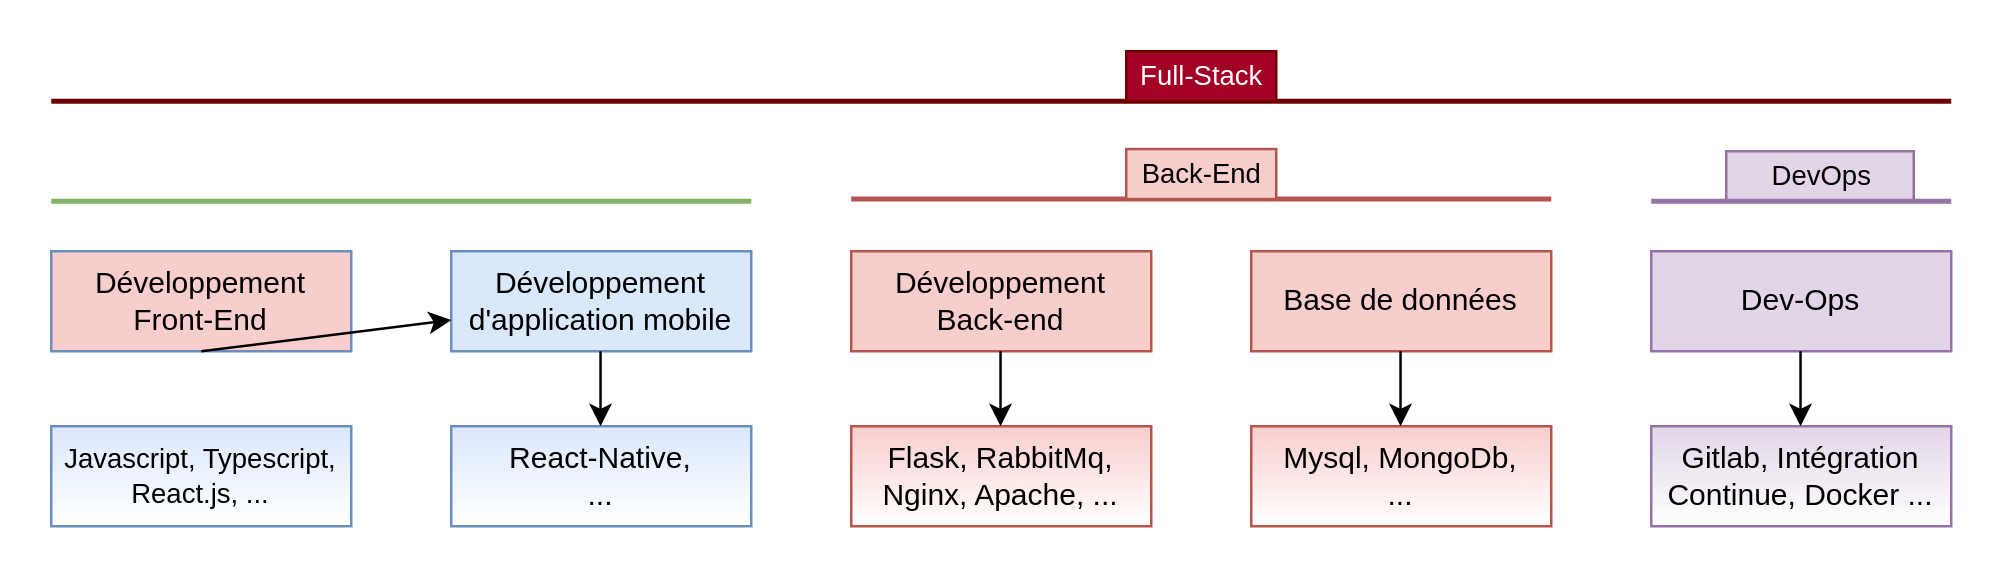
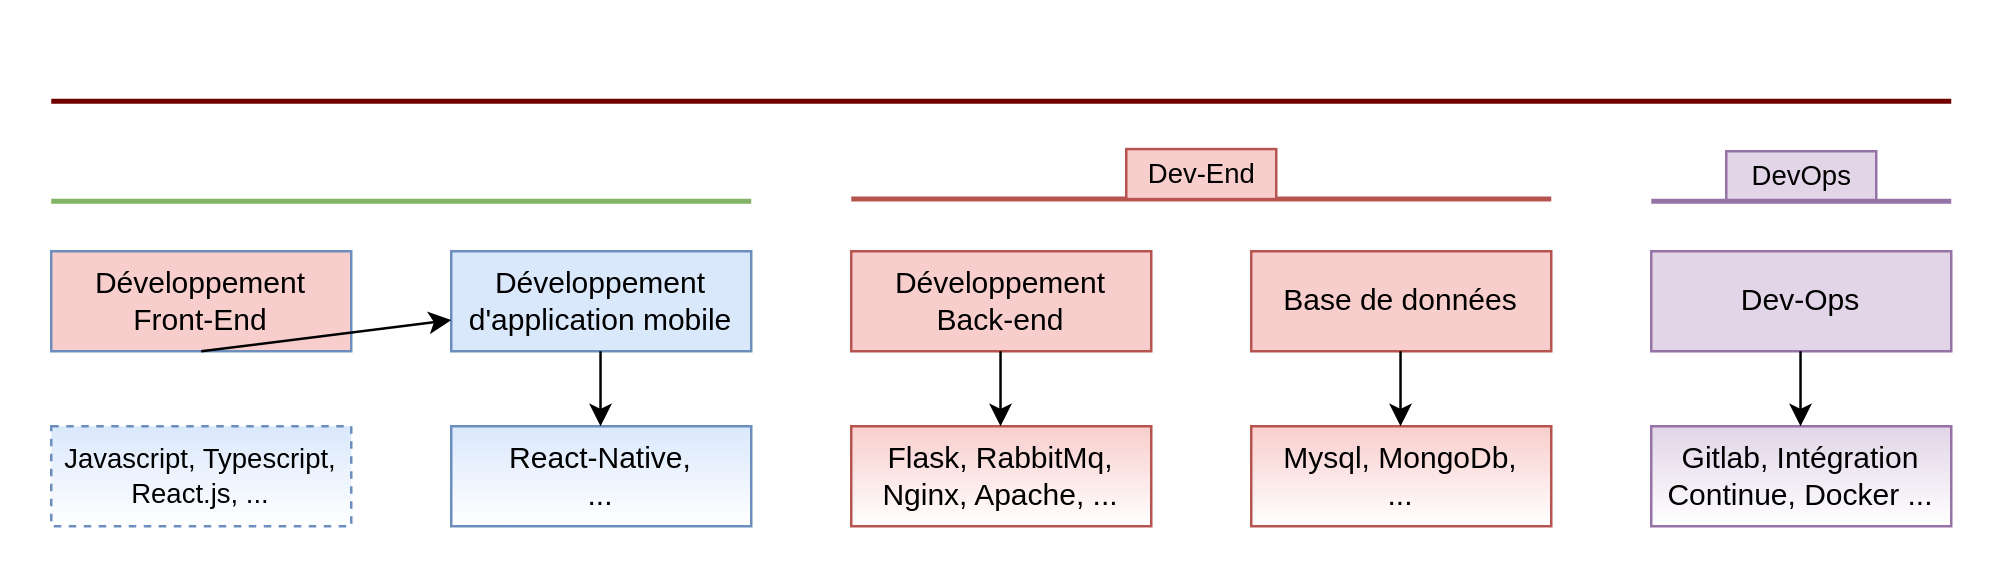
node "Full-Stack": removed
node "Back-End": label "Back-End" -> "Dev-End"
node "DevOps": size 188x50 -> 150x50
node "Javascript, Typescript, React.js, ...": style solid -> dashed
